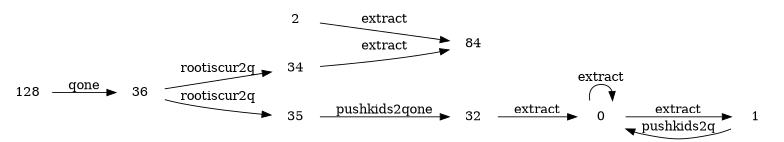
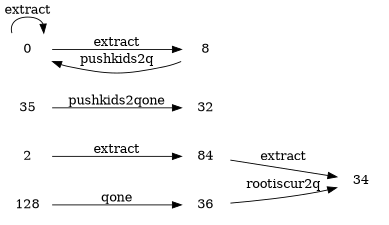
edge "34" -> "84": reversed
edge "36" -> "35": removed, label "rootiscur2q"
edge "32" -> "0": removed, label "extract"
node "1": label "1" -> "8"
